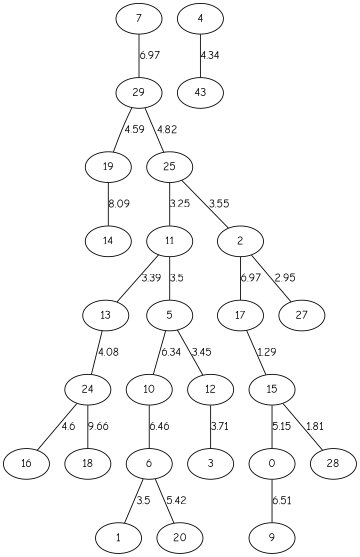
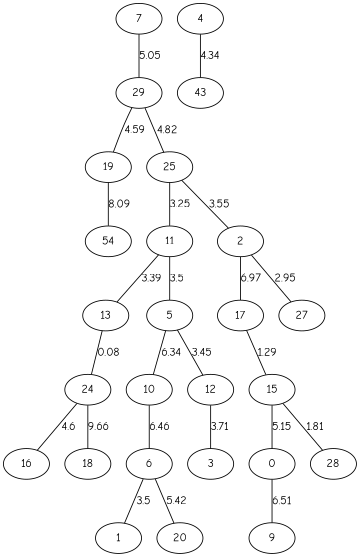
edge "7" -- "29": label "6.97" -> "5.05"
node "14": label "14" -> "54"
edge "13" -- "24": label "4.08" -> "0.08"
